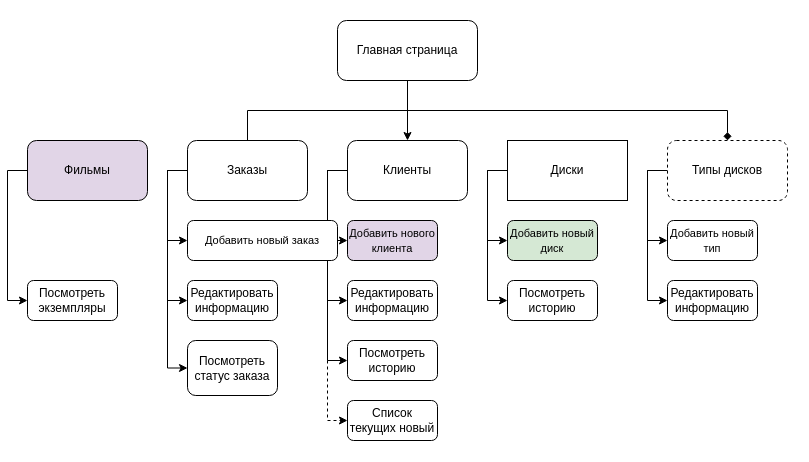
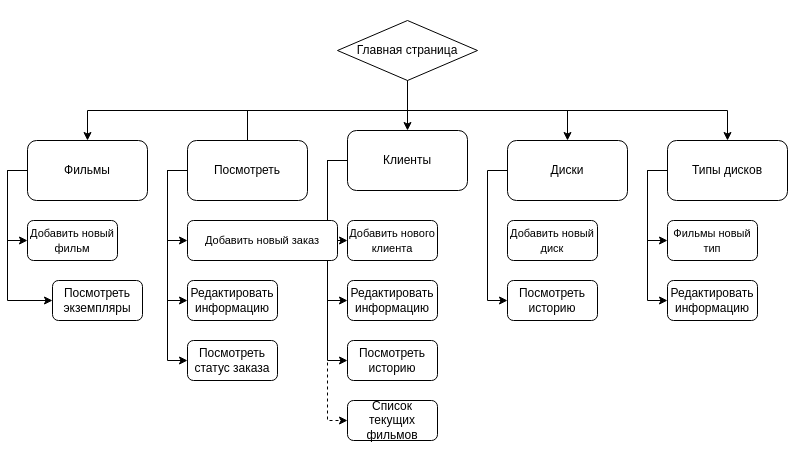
node "Главная страница": shape rounded rectangle -> diamond
edge "Главная страница" -> "Фильмы": added
edge "Главная страница" -> "Диски": added
edge "Главная страница" -> "Типы дисков": arrowhead diamond -> classic
node "Фильмы": fillcolor #e1d5e7 -> #ffffff
node "Заказы": label "Заказы" -> "Посмотреть"
node "Клиенты": moved (408, 171) -> (408, 161)
node "Диски": shape rectangle -> rounded rectangle
node "Типы дисков": style dashed -> solid
edge "Фильмы" -> "Добавить новый фильм": added
node "Добавить новый фильм": added
node "Добавить нового клиента": fillcolor #e1d5e7 -> #ffffff
edge "Диски" -> "Добавить новый диск": removed
node "Добавить новый диск": fillcolor #d5e8d4 -> #ffffff
node "Добавить новый тип": label "Добавить новый тип" -> "Фильмы новый тип"
node "Посмотреть экземпляры": moved (73, 301) -> (98, 301)
node "Посмотреть статус заказа": size 90x55 -> 90x40
node "Список текущих новый": label "Список текущих новый" -> "Список текущих фильмов"
